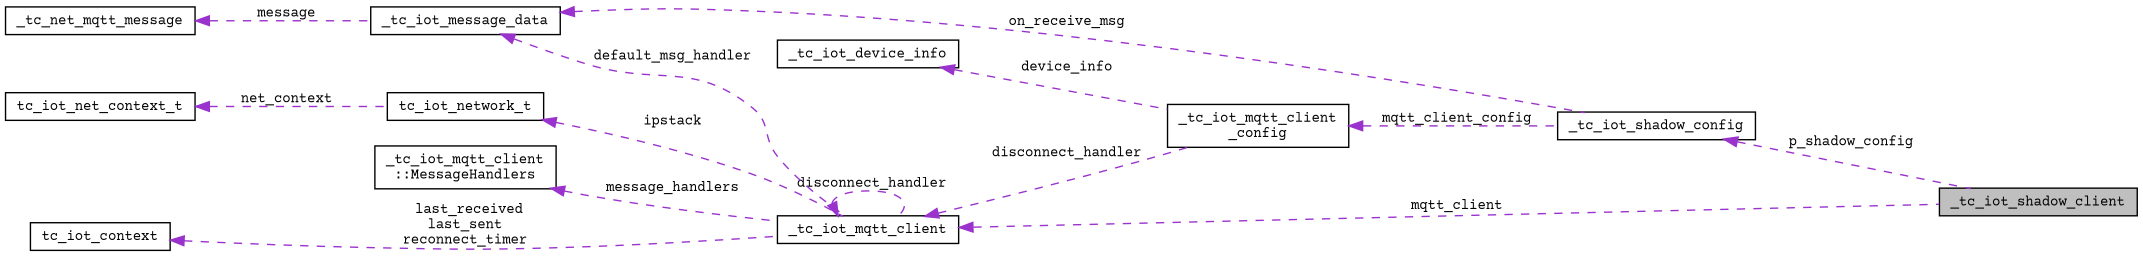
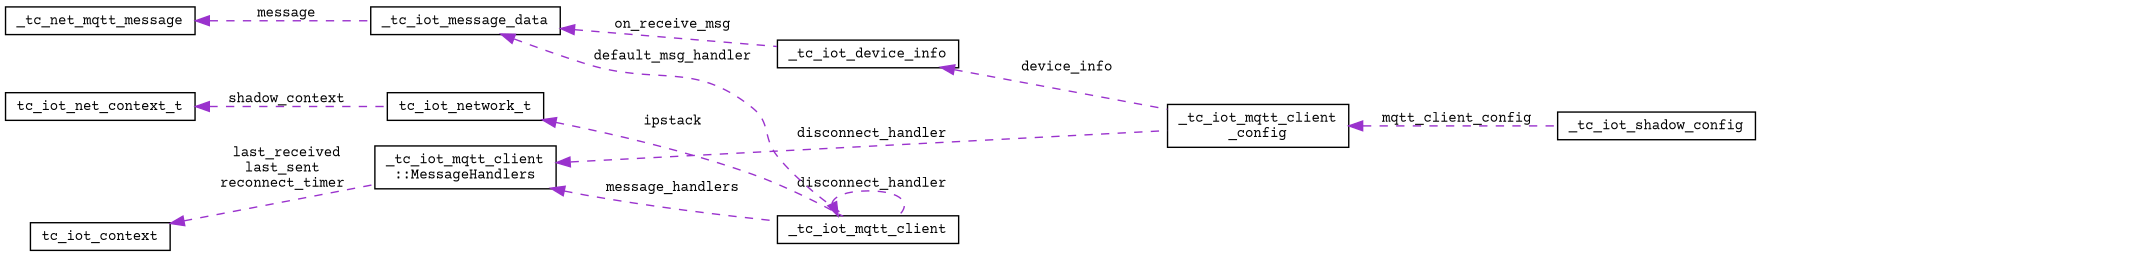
edge "_tc_iot_shadow_config" -> "_tc_iot_message_data": now "_tc_iot_device_info" -> "_tc_iot_message_data"
edge "tc_iot_network_t" -> "tc_iot_net_context_t": label " net_context" -> " shadow_context"
edge "_tc_iot_mqtt_client _config" -> "_tc_iot_mqtt_client": now "_tc_iot_mqtt_client _config" -> "_tc_iot_mqtt_client ::MessageHandlers"
node "_tc_iot_shadow_client": removed
edge "_tc_iot_mqtt_client" -> "tc_iot_context": now "_tc_iot_mqtt_client ::MessageHandlers" -> "tc_iot_context"
